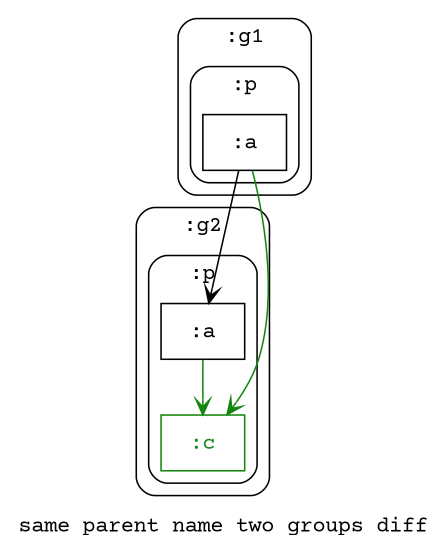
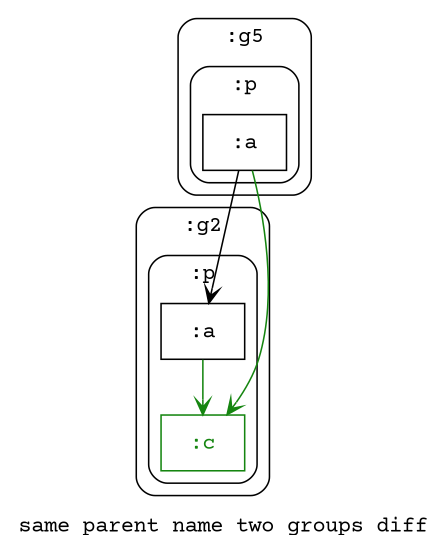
cluster ":g1": label ":g1" -> ":g5"
